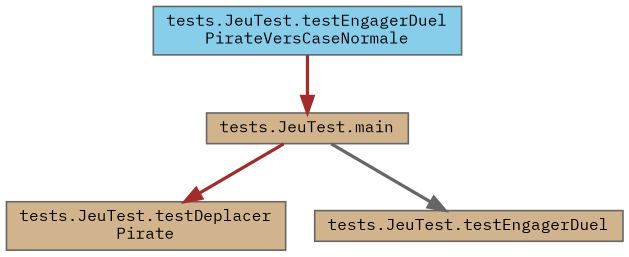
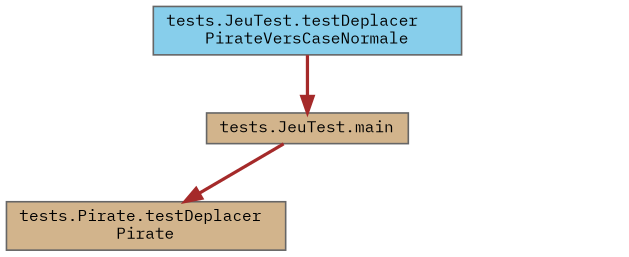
node "tests.JeuTest.testEngagerDuel PirateVersCaseNormale": label "tests.JeuTest.testEngagerDuel PirateVersCaseNormale" -> "tests.JeuTest.testDeplacer PirateVersCaseNormale"
node "tests.JeuTest.testDeplacer Pirate": label "tests.JeuTest.testDeplacer Pirate" -> "tests.Pirate.testDeplacer Pirate"
node "tests.JeuTest.testEngagerDuel": removed
